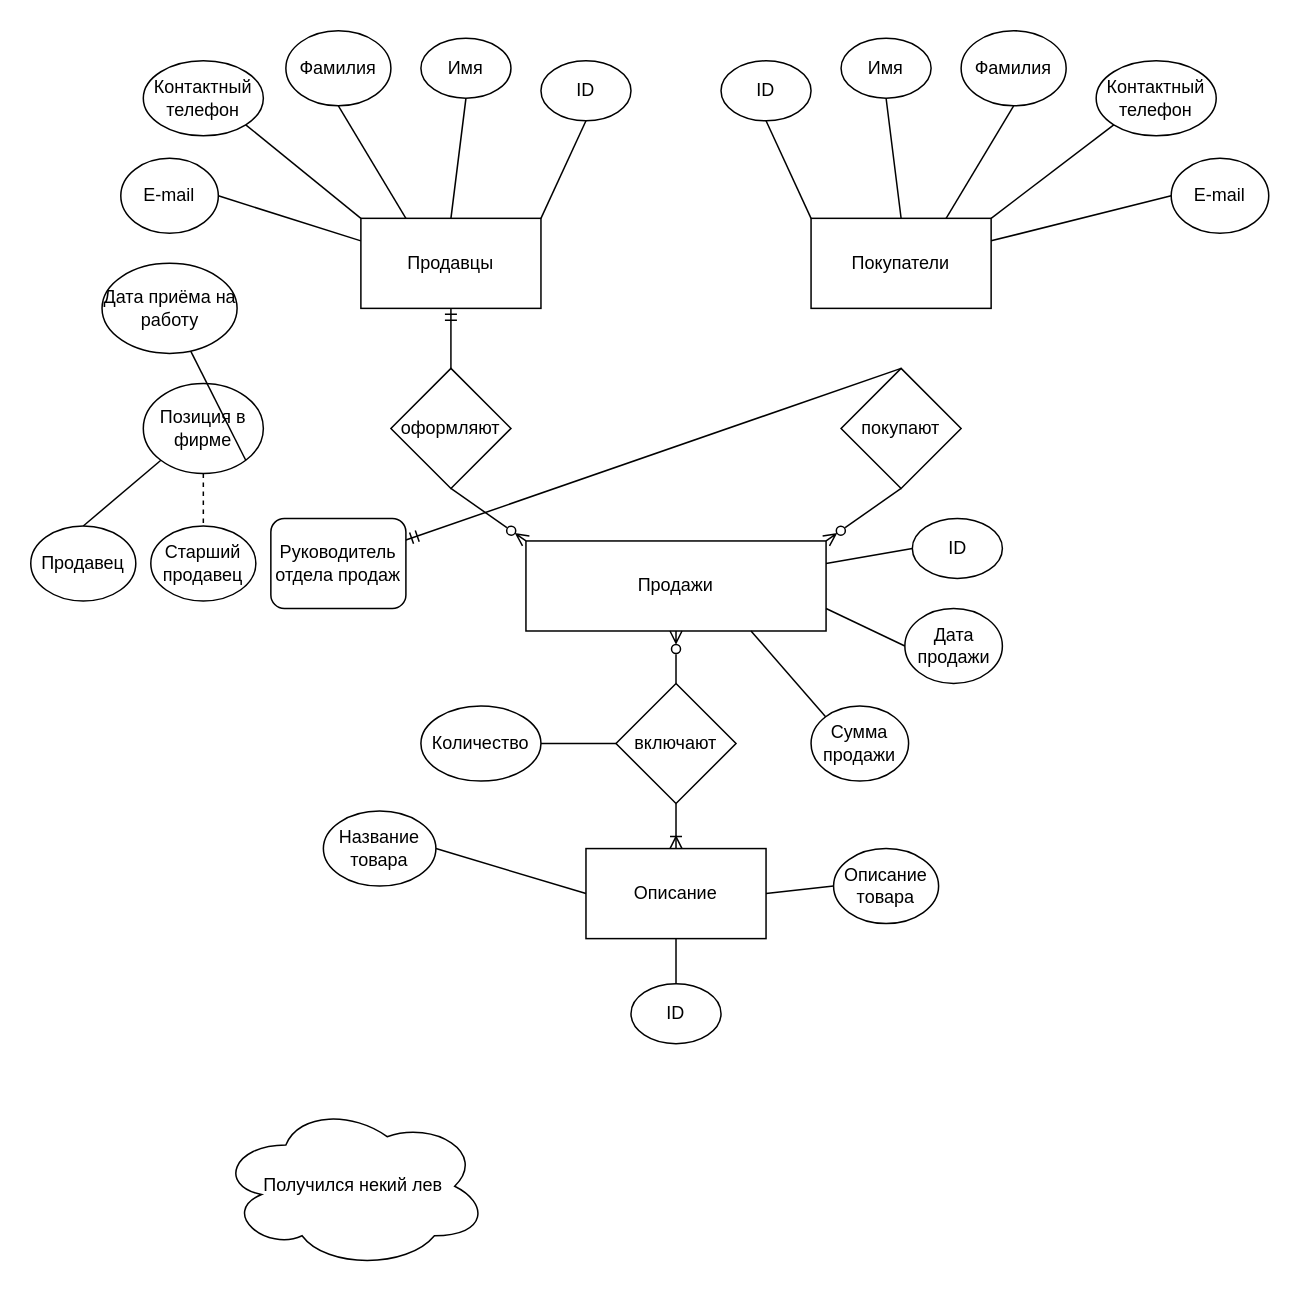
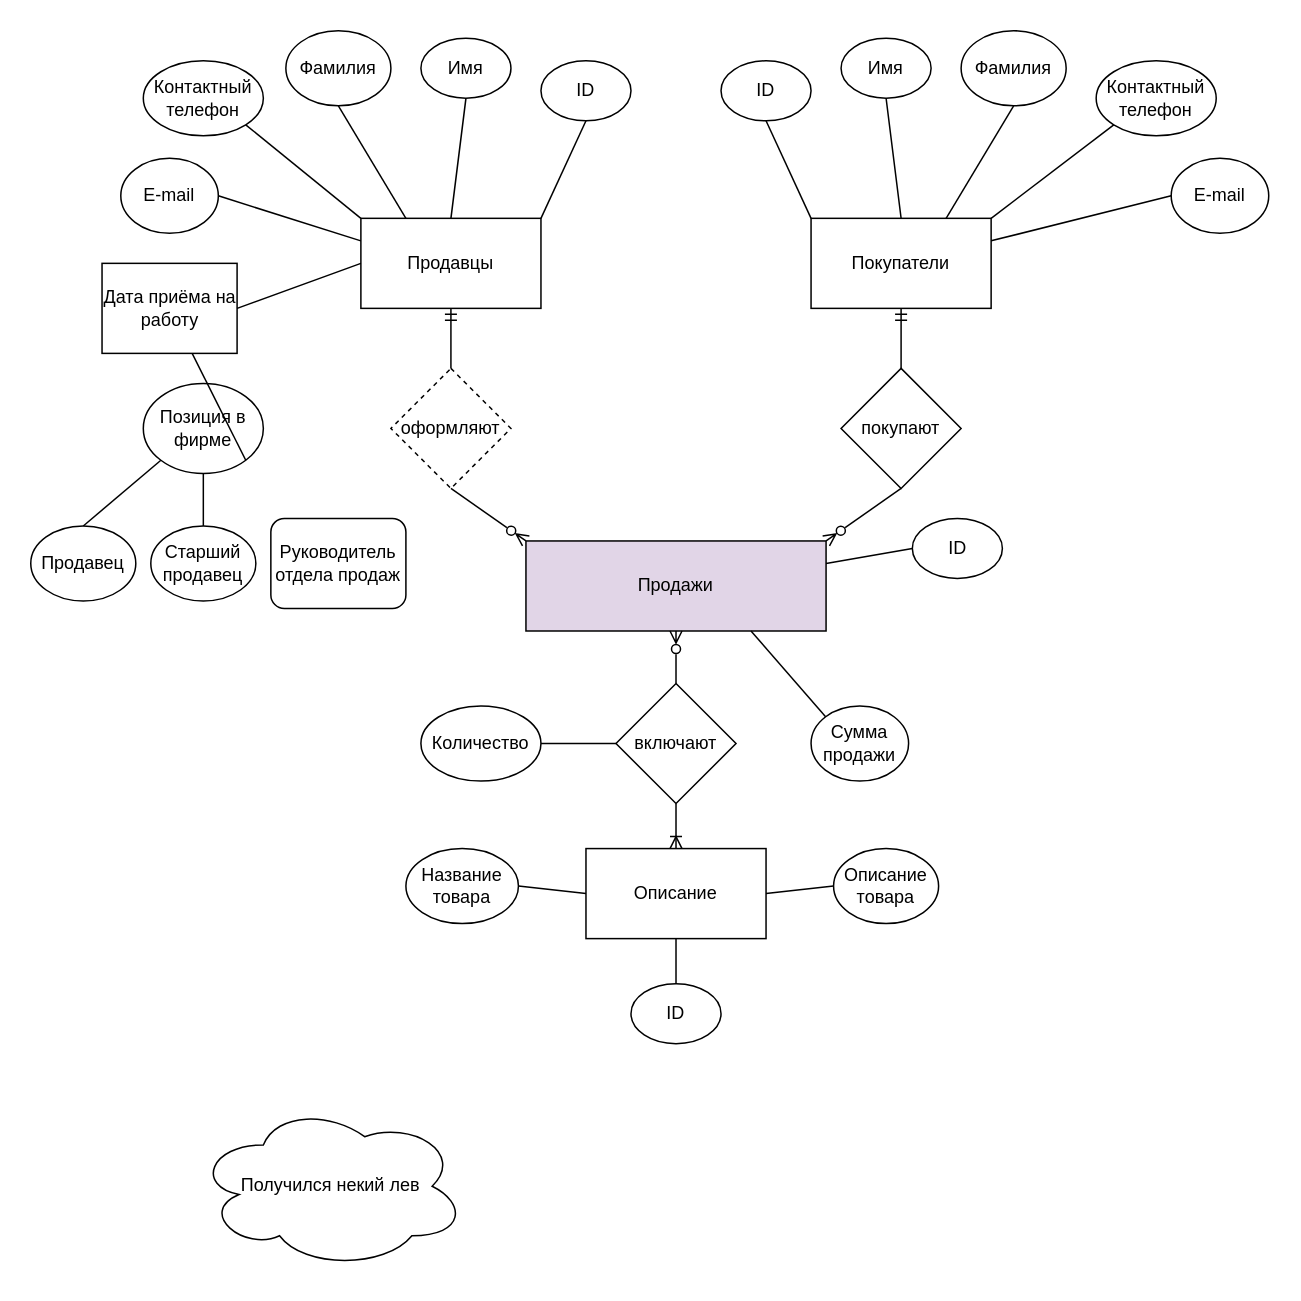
edge "Продавцы" -- "Дата приёма на работу": added
node "Дата приёма на работу": shape ellipse -> rectangle
node "оформляют": style solid -> dashed
edge "покупают" -> "Руководитель отдела продаж": now "покупают" -> "Покупатели"
edge "Позиция в фирме" -- "Старший продавец": style dashed -> solid
node "Продажи": fillcolor #ffffff -> #e1d5e7
edge "Продажи" -- "Дата продажи": removed
node "Дата продажи": removed
node "Название товара": moved (380, 848) -> (462, 886)
node "Получился некий лев": moved (353, 1186) -> (331, 1186)
